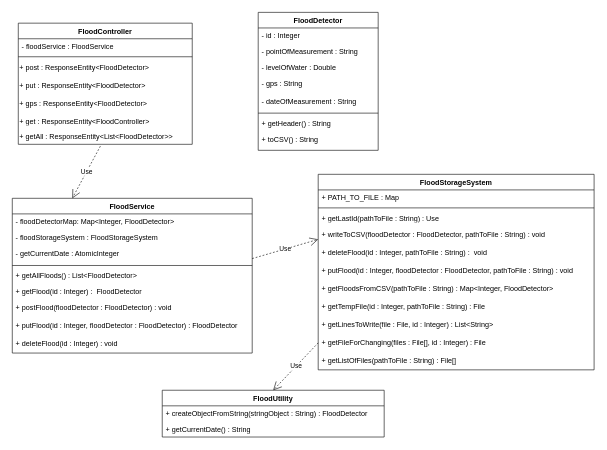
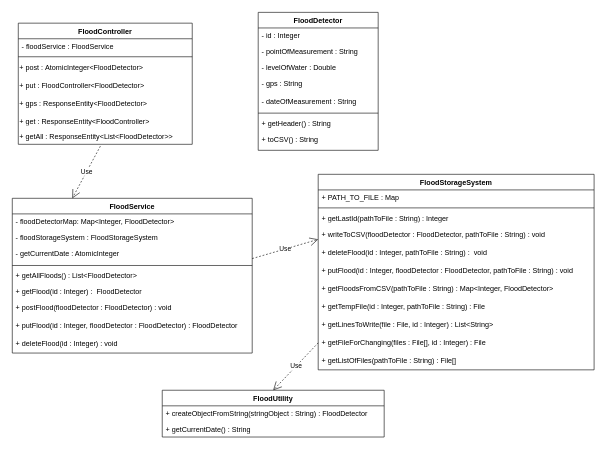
node "+ post : ResponseEntity<FloodDetector>": label "+ post : ResponseEntity<FloodDetector>" -> "+ post : AtomicInteger<FloodDetector>"
node "+ put : ResponseEntity<FloodDetector>": label "+ put : ResponseEntity<FloodDetector>" -> "+ put : FloodController<FloodDetector>"
node "+ getLastId(pathToFile : String) : Use": label "+ getLastId(pathToFile : String) : Use" -> "+ getLastId(pathToFile : String) : Integer"
